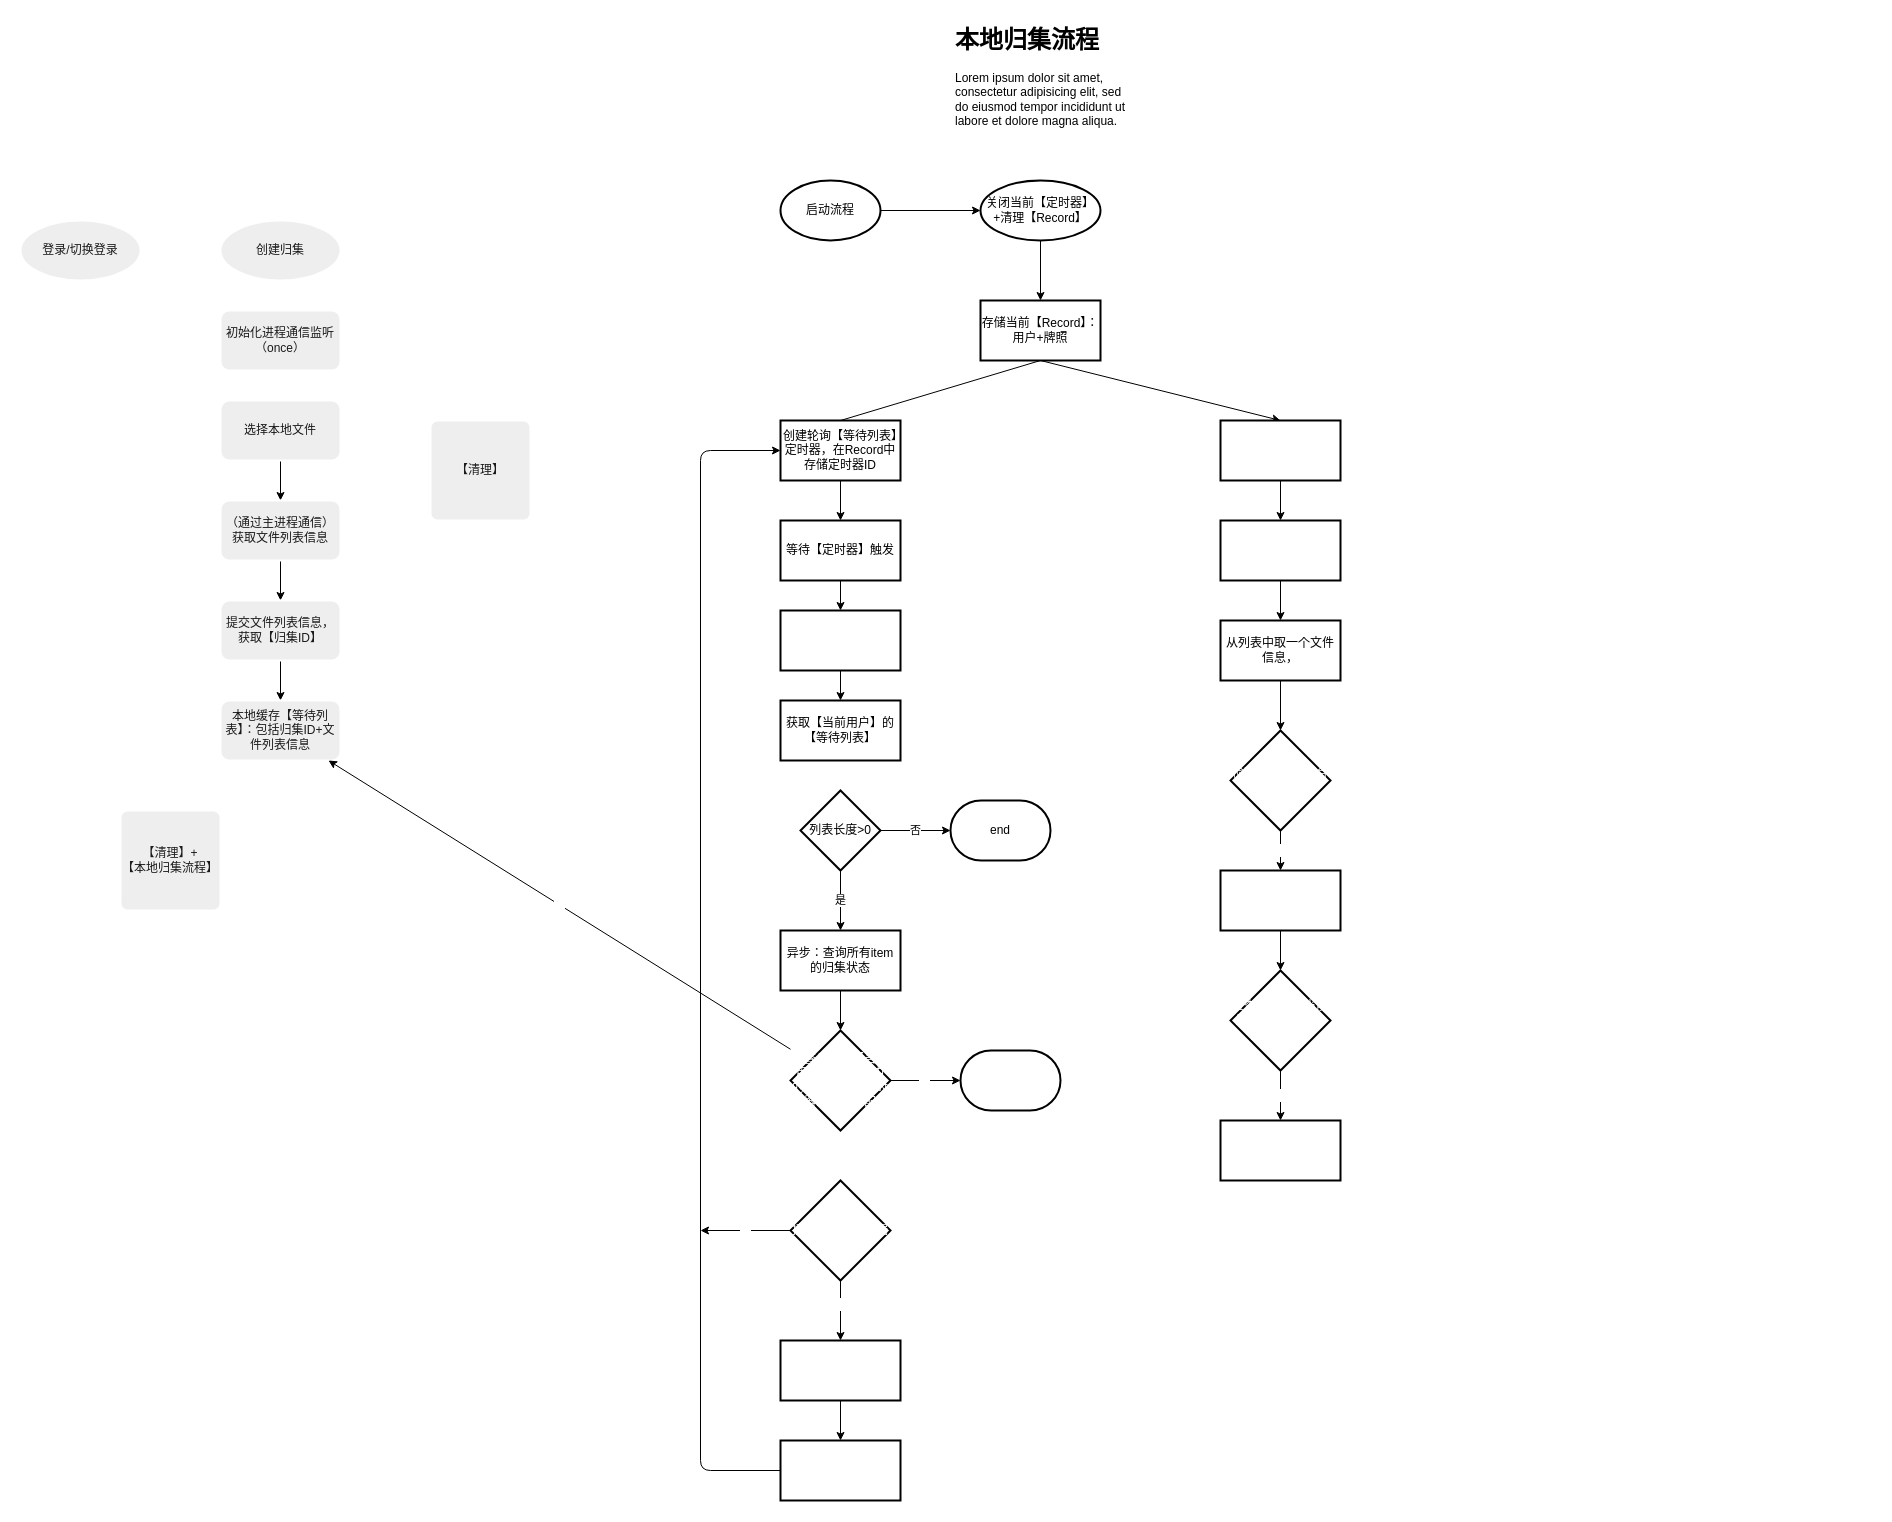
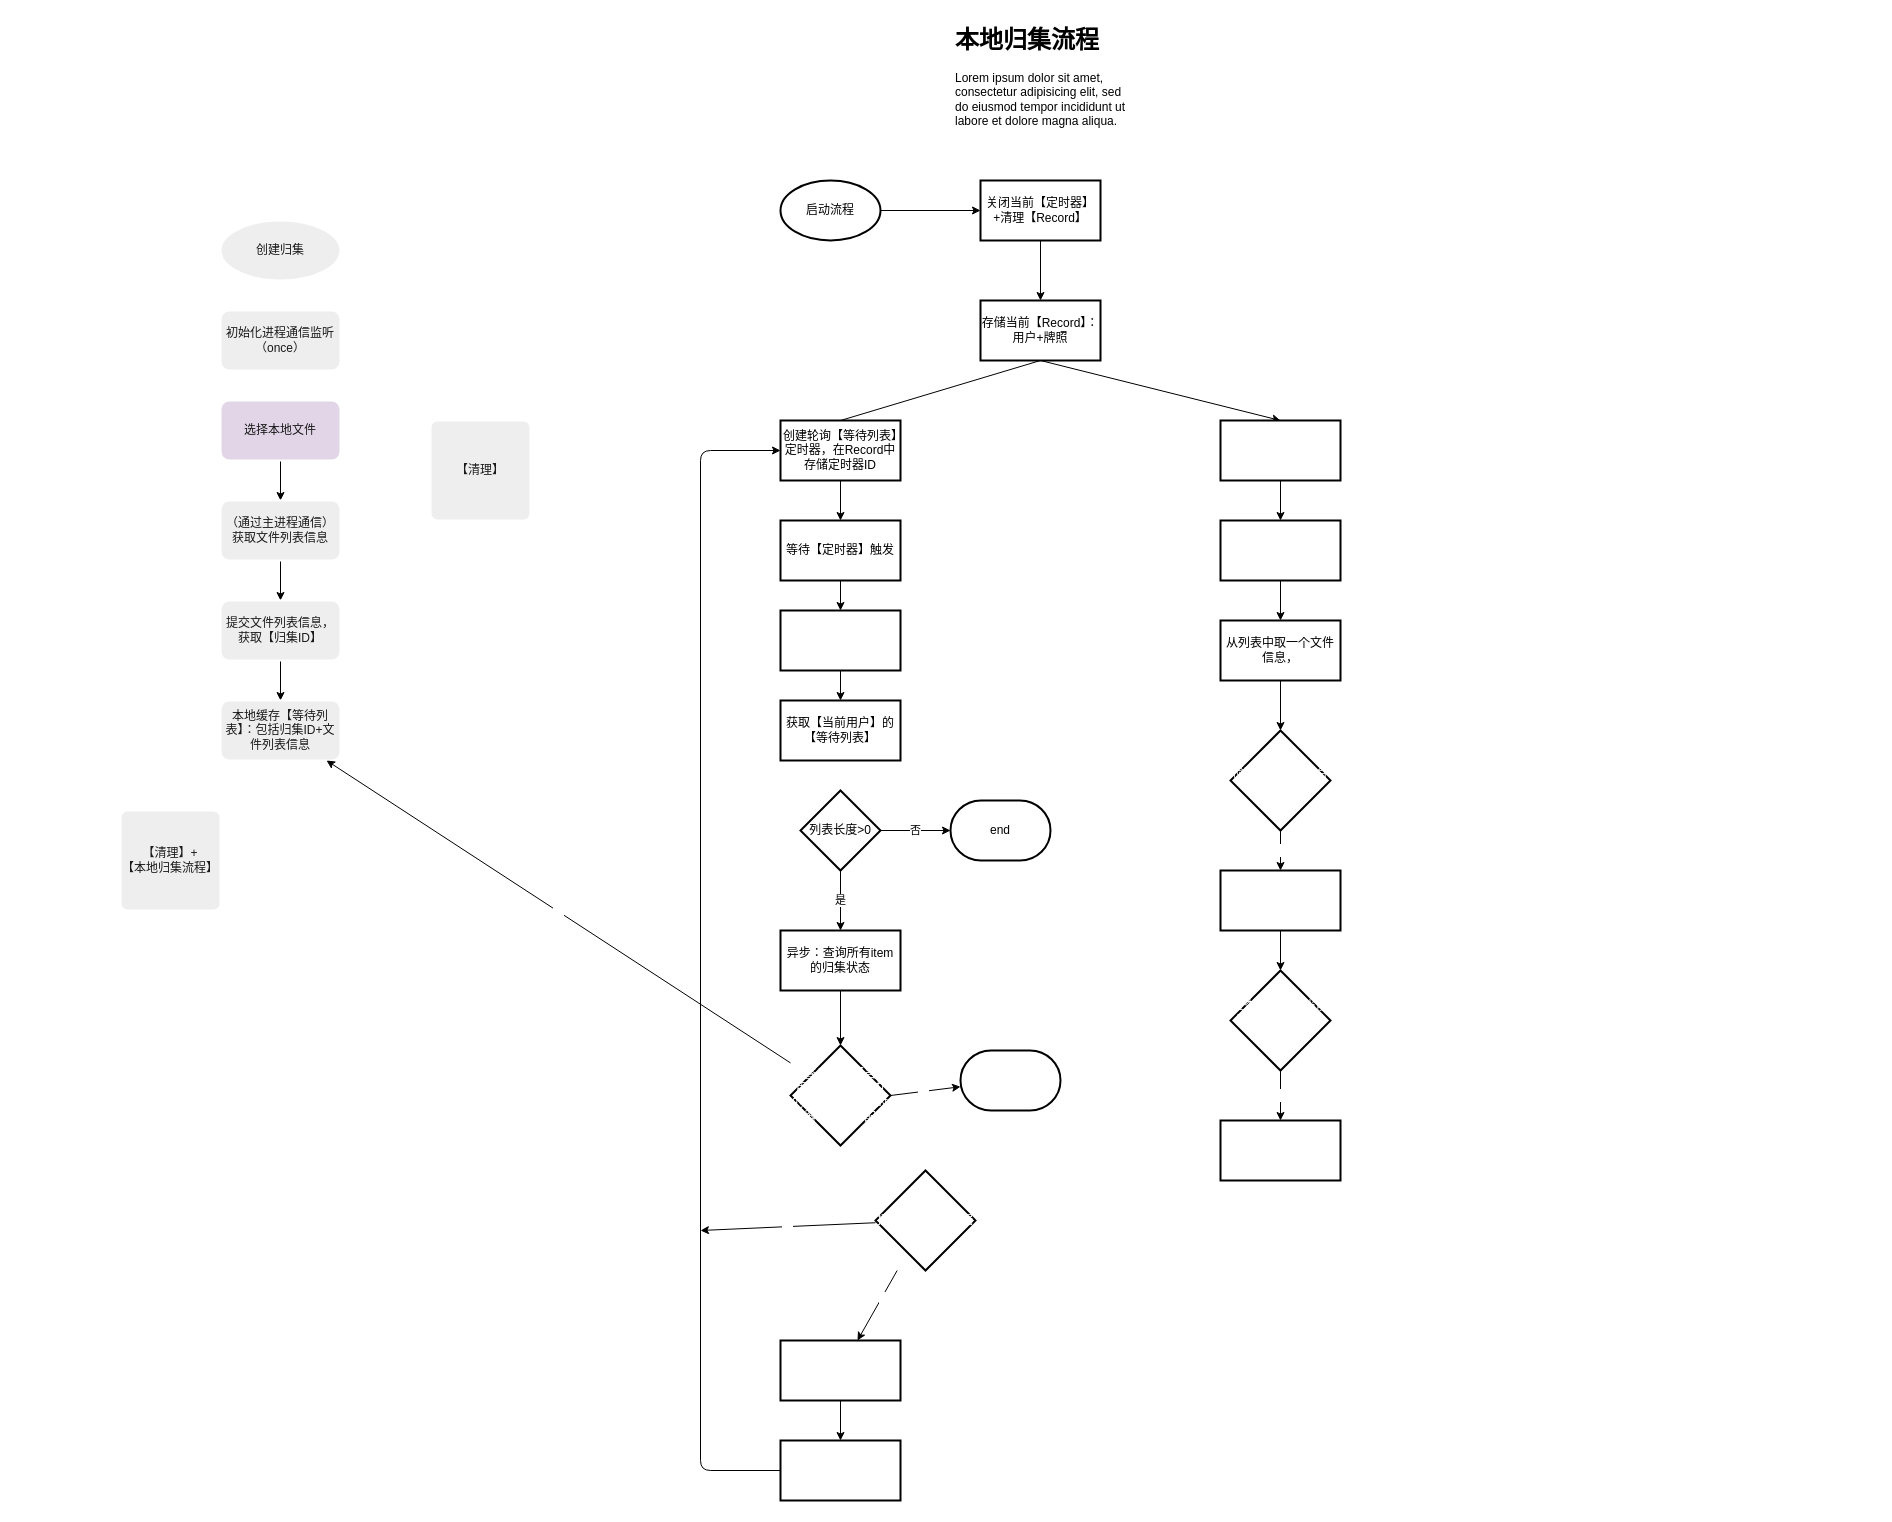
node "关闭当前【定时器】+清理【Record】": shape ellipse -> rectangle
node "登录/切换登录": removed
node "选择本地文件": fillcolor #eeeeee -> #e1d5e7
node "检查入参的【当前用户】与Store中的是否匹配，定时器ID是否匹配": moved (841, 1081) -> (841, 1096)
node "接口正常返回数据": moved (841, 1231) -> (926, 1221)
